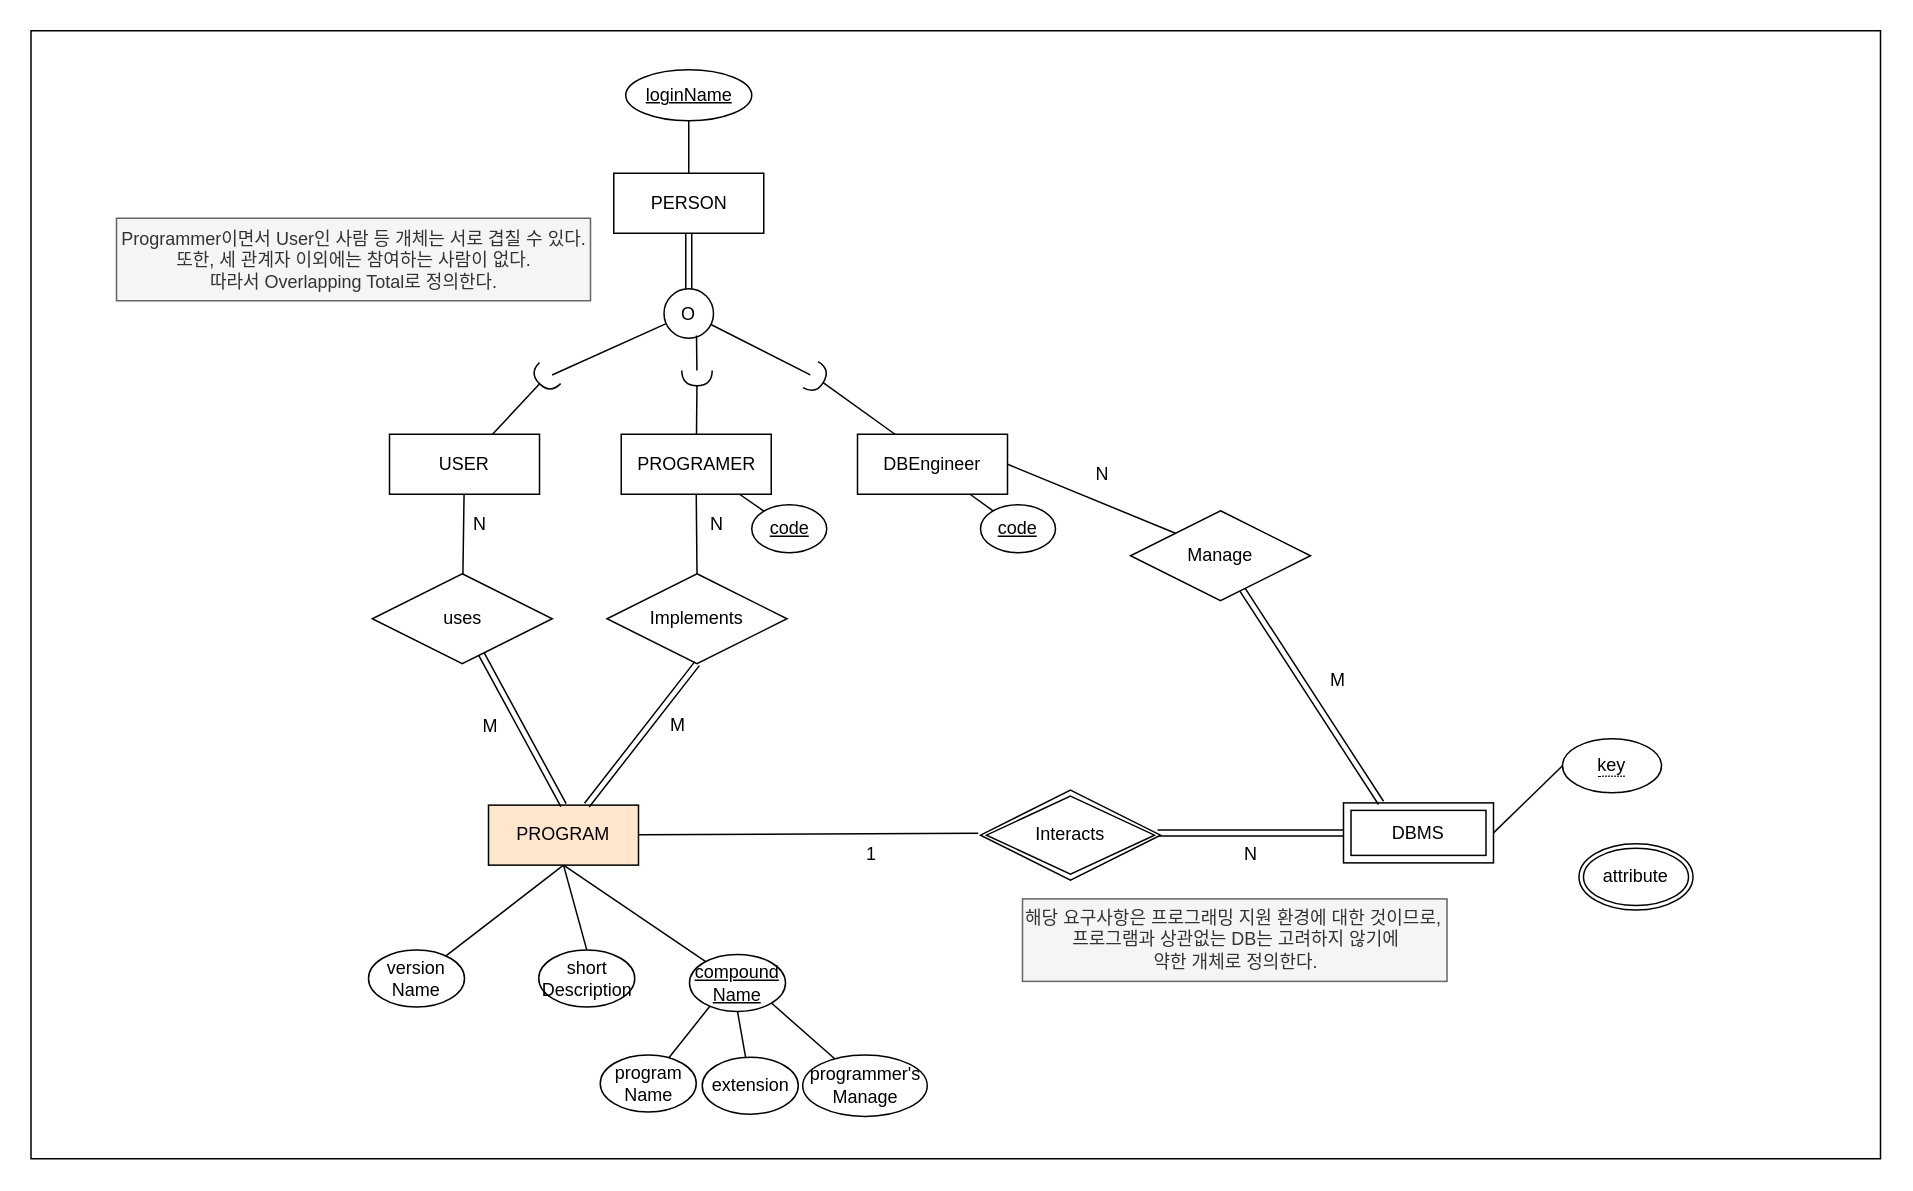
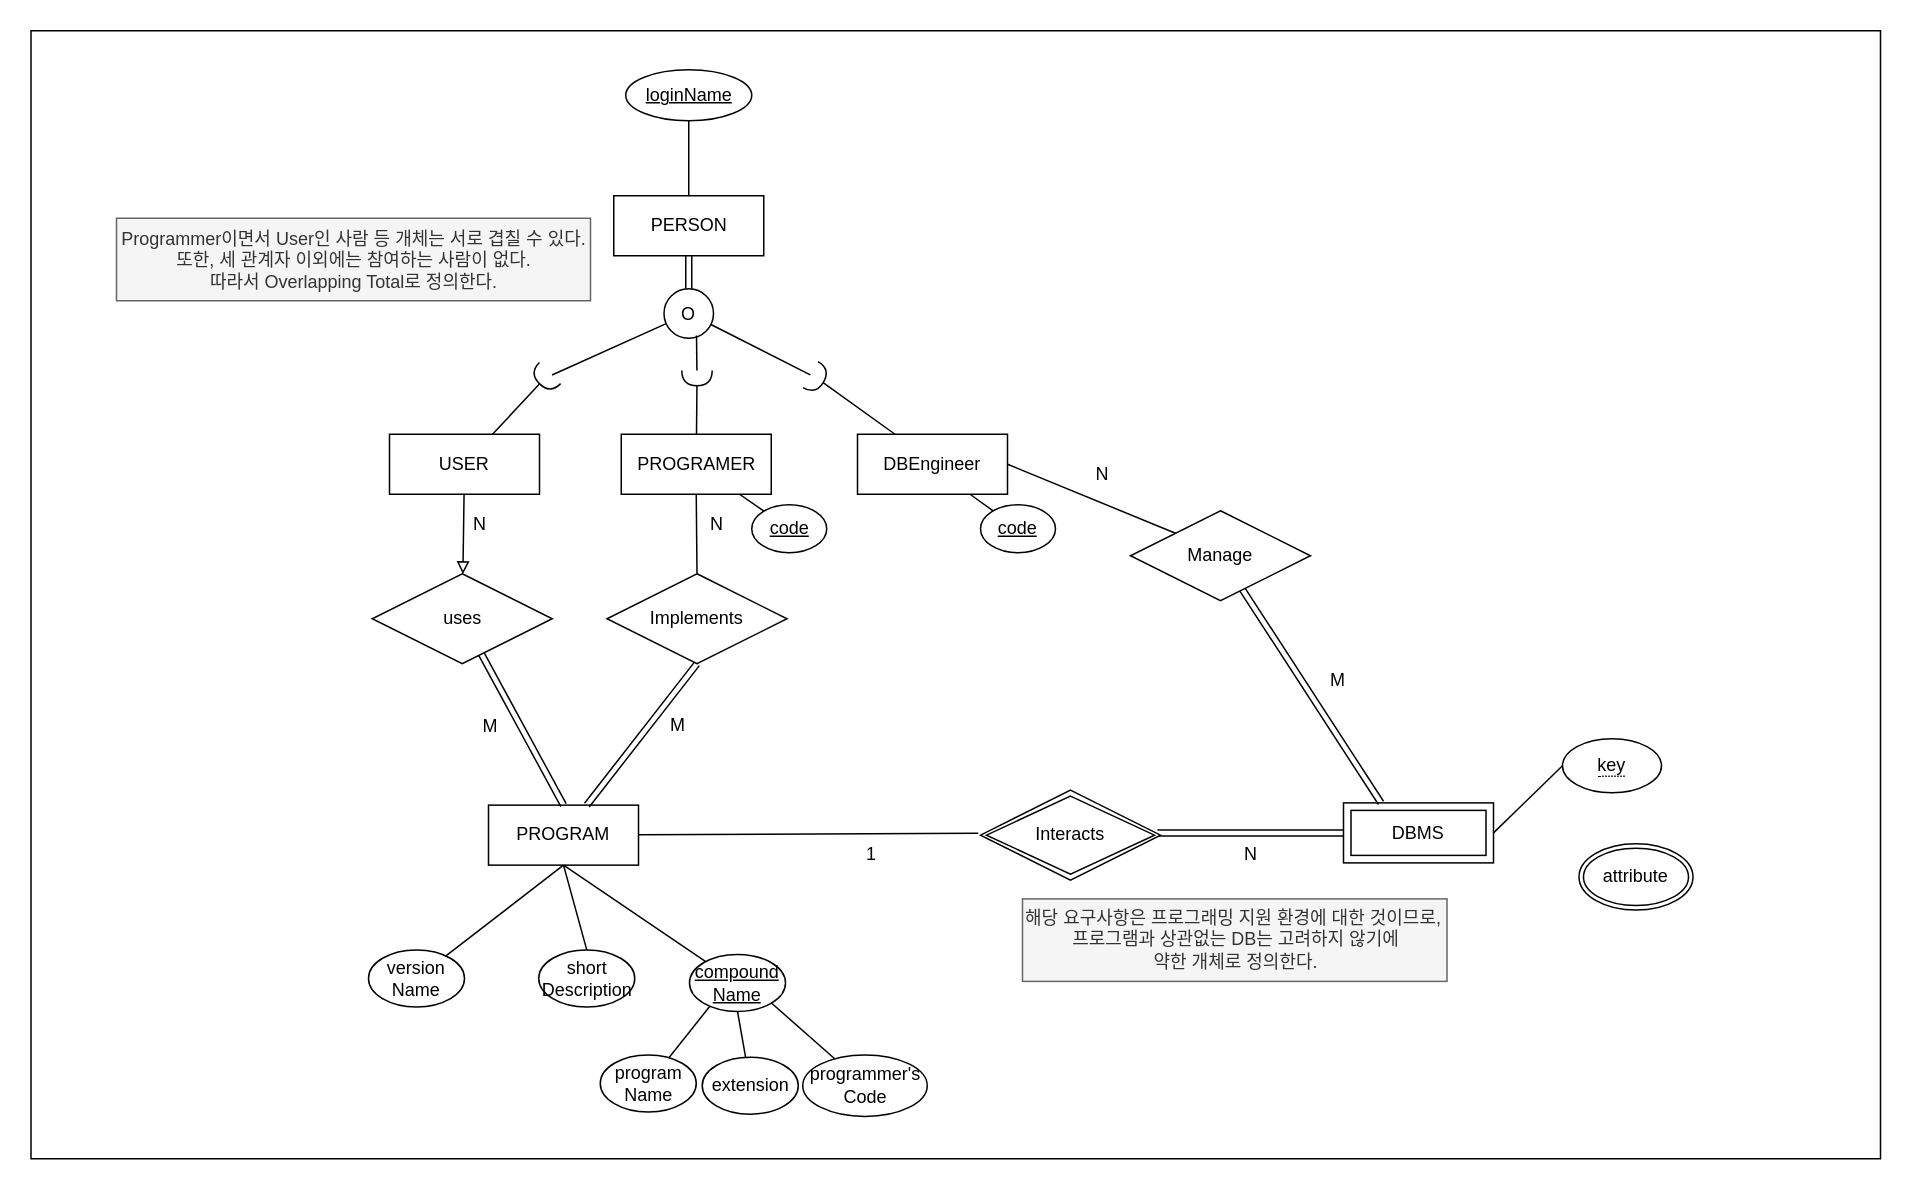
node "PERSON": moved (689, 203) -> (689, 226)
edge "USER" -- "uses": arrowhead none -> block
node "PROGRAM": fillcolor #ffe6cc -> #ffffff
node "programmer's Manage": label "programmer's Manage" -> "programmer's Code"
